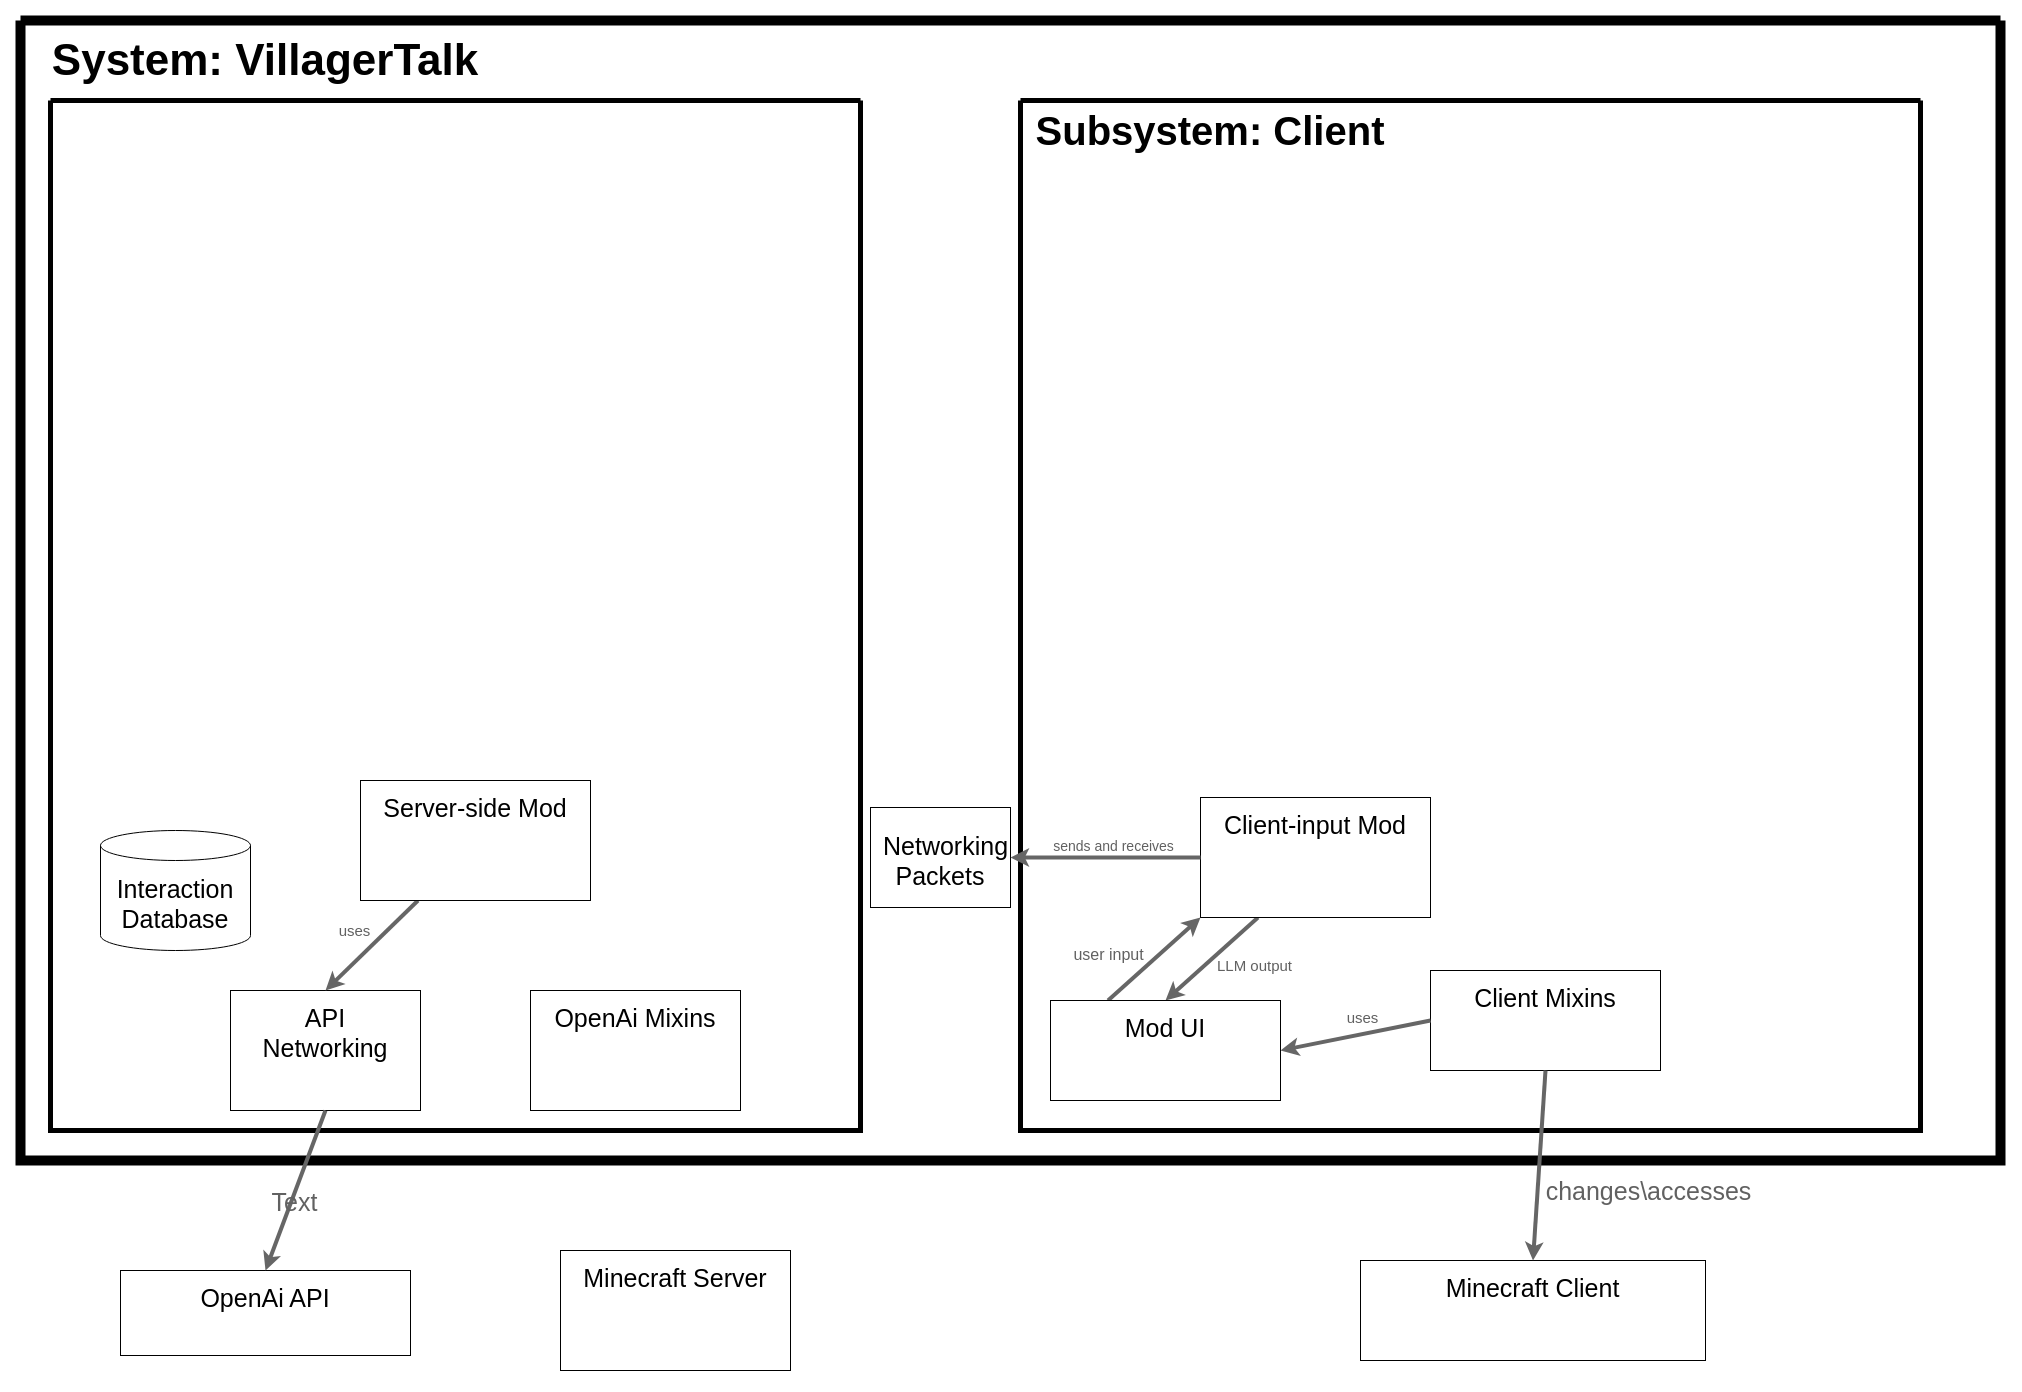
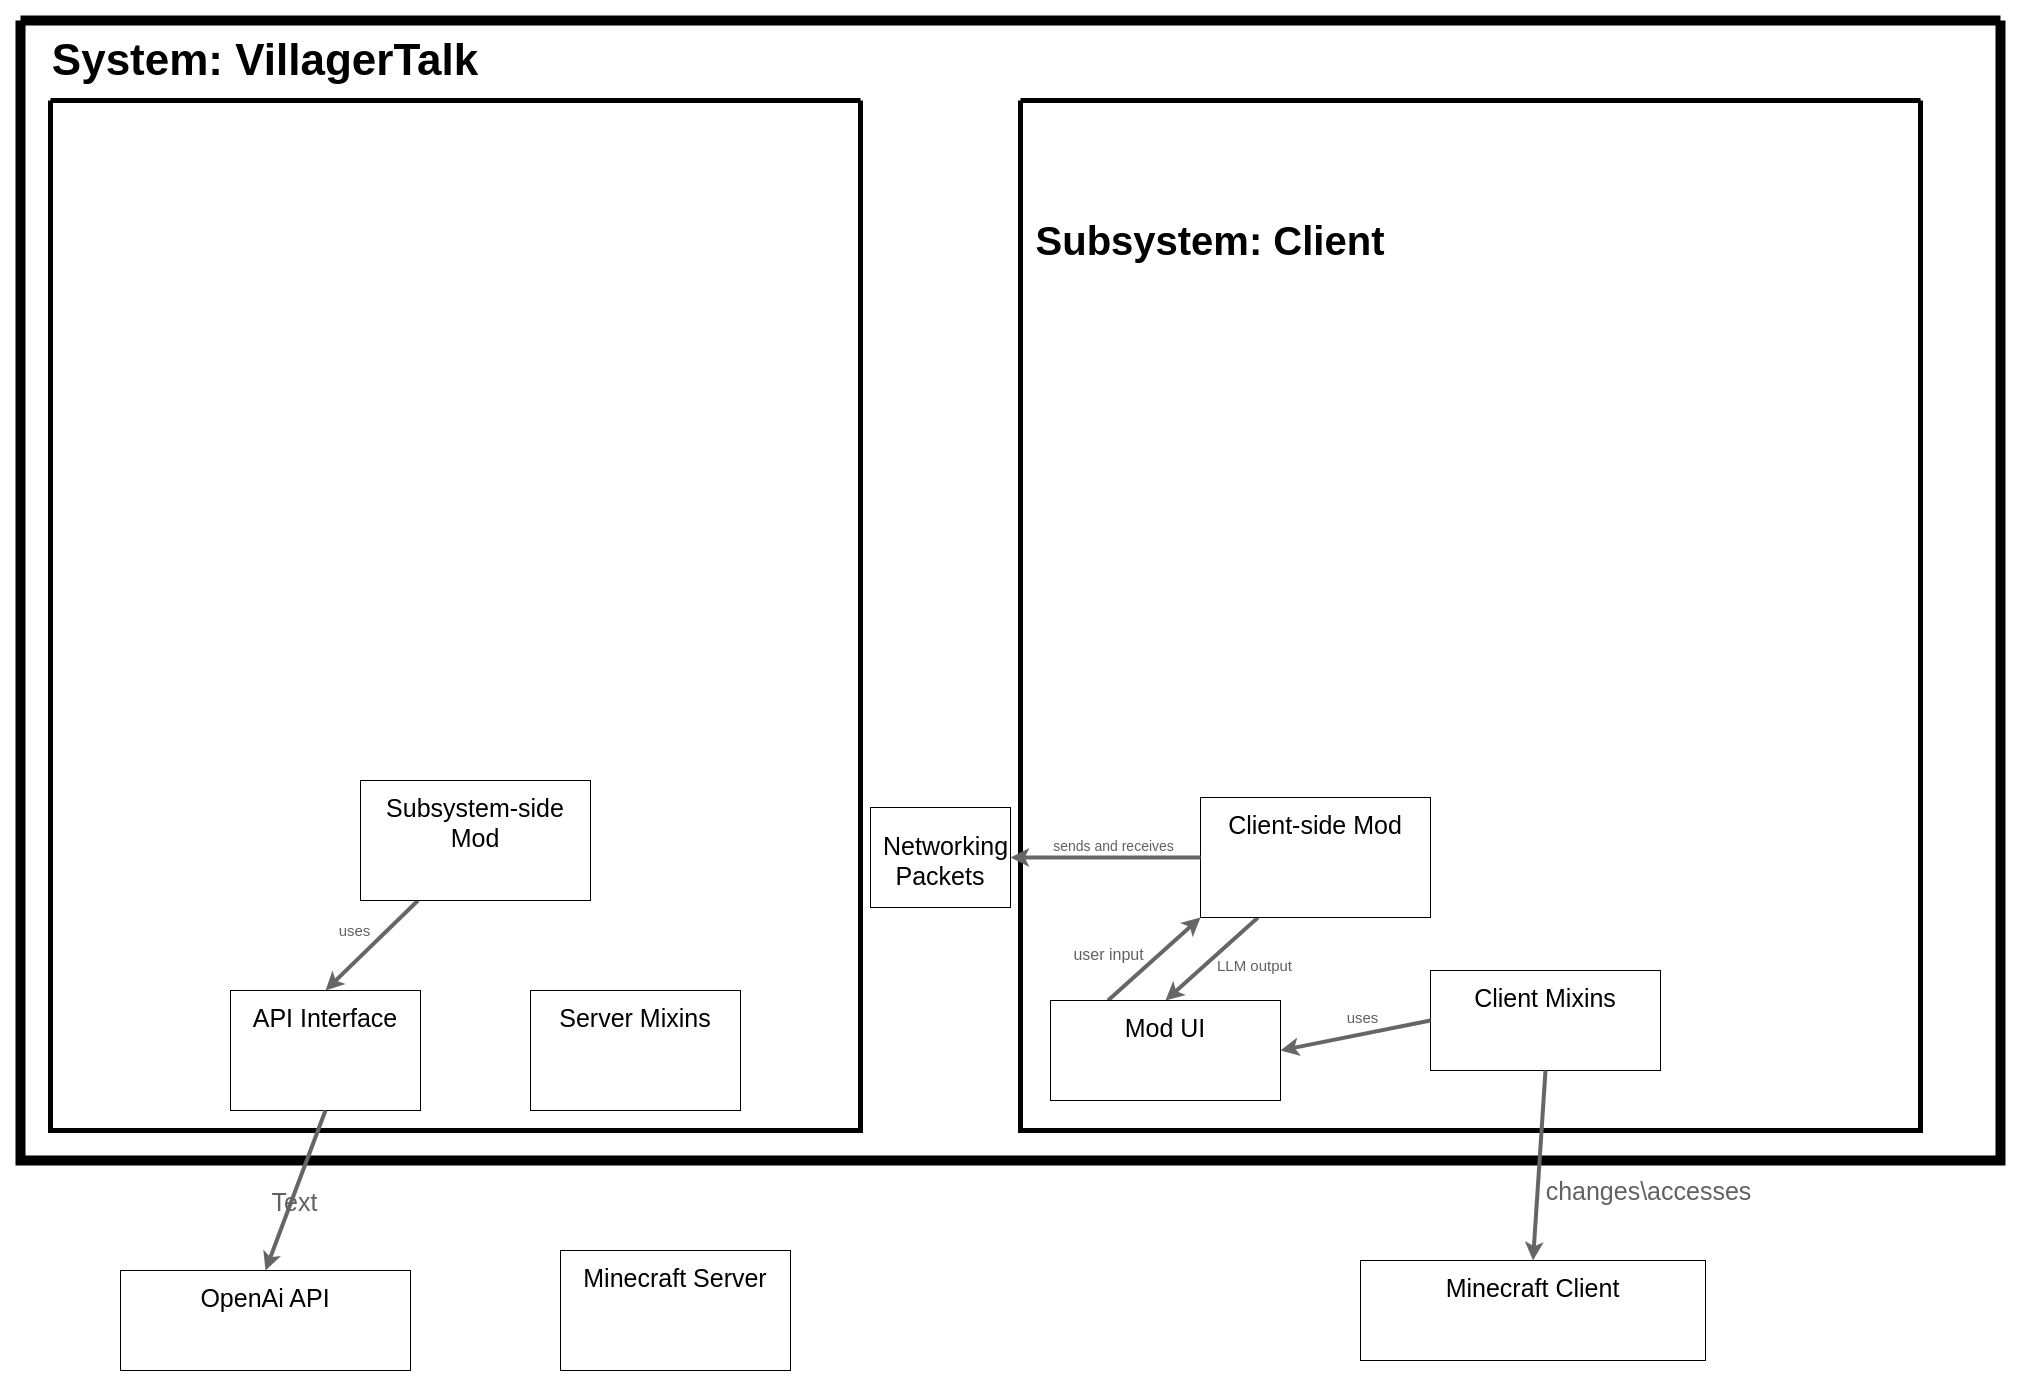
node "Subsystem: Client": moved (1211, 136) -> (1211, 246)
node "Server-side Mod": label "Server-side Mod" -> "Subsystem-side Mod"
node "Client-input Mod": label "Client-input Mod" -> "Client-side Mod"
node "Interaction Database": removed
node "API Networking": label "API Networking" -> "API Interface"
node "OpenAi Mixins": label "OpenAi Mixins" -> "Server Mixins"
node "OpenAi API": size 290x85 -> 290x100
